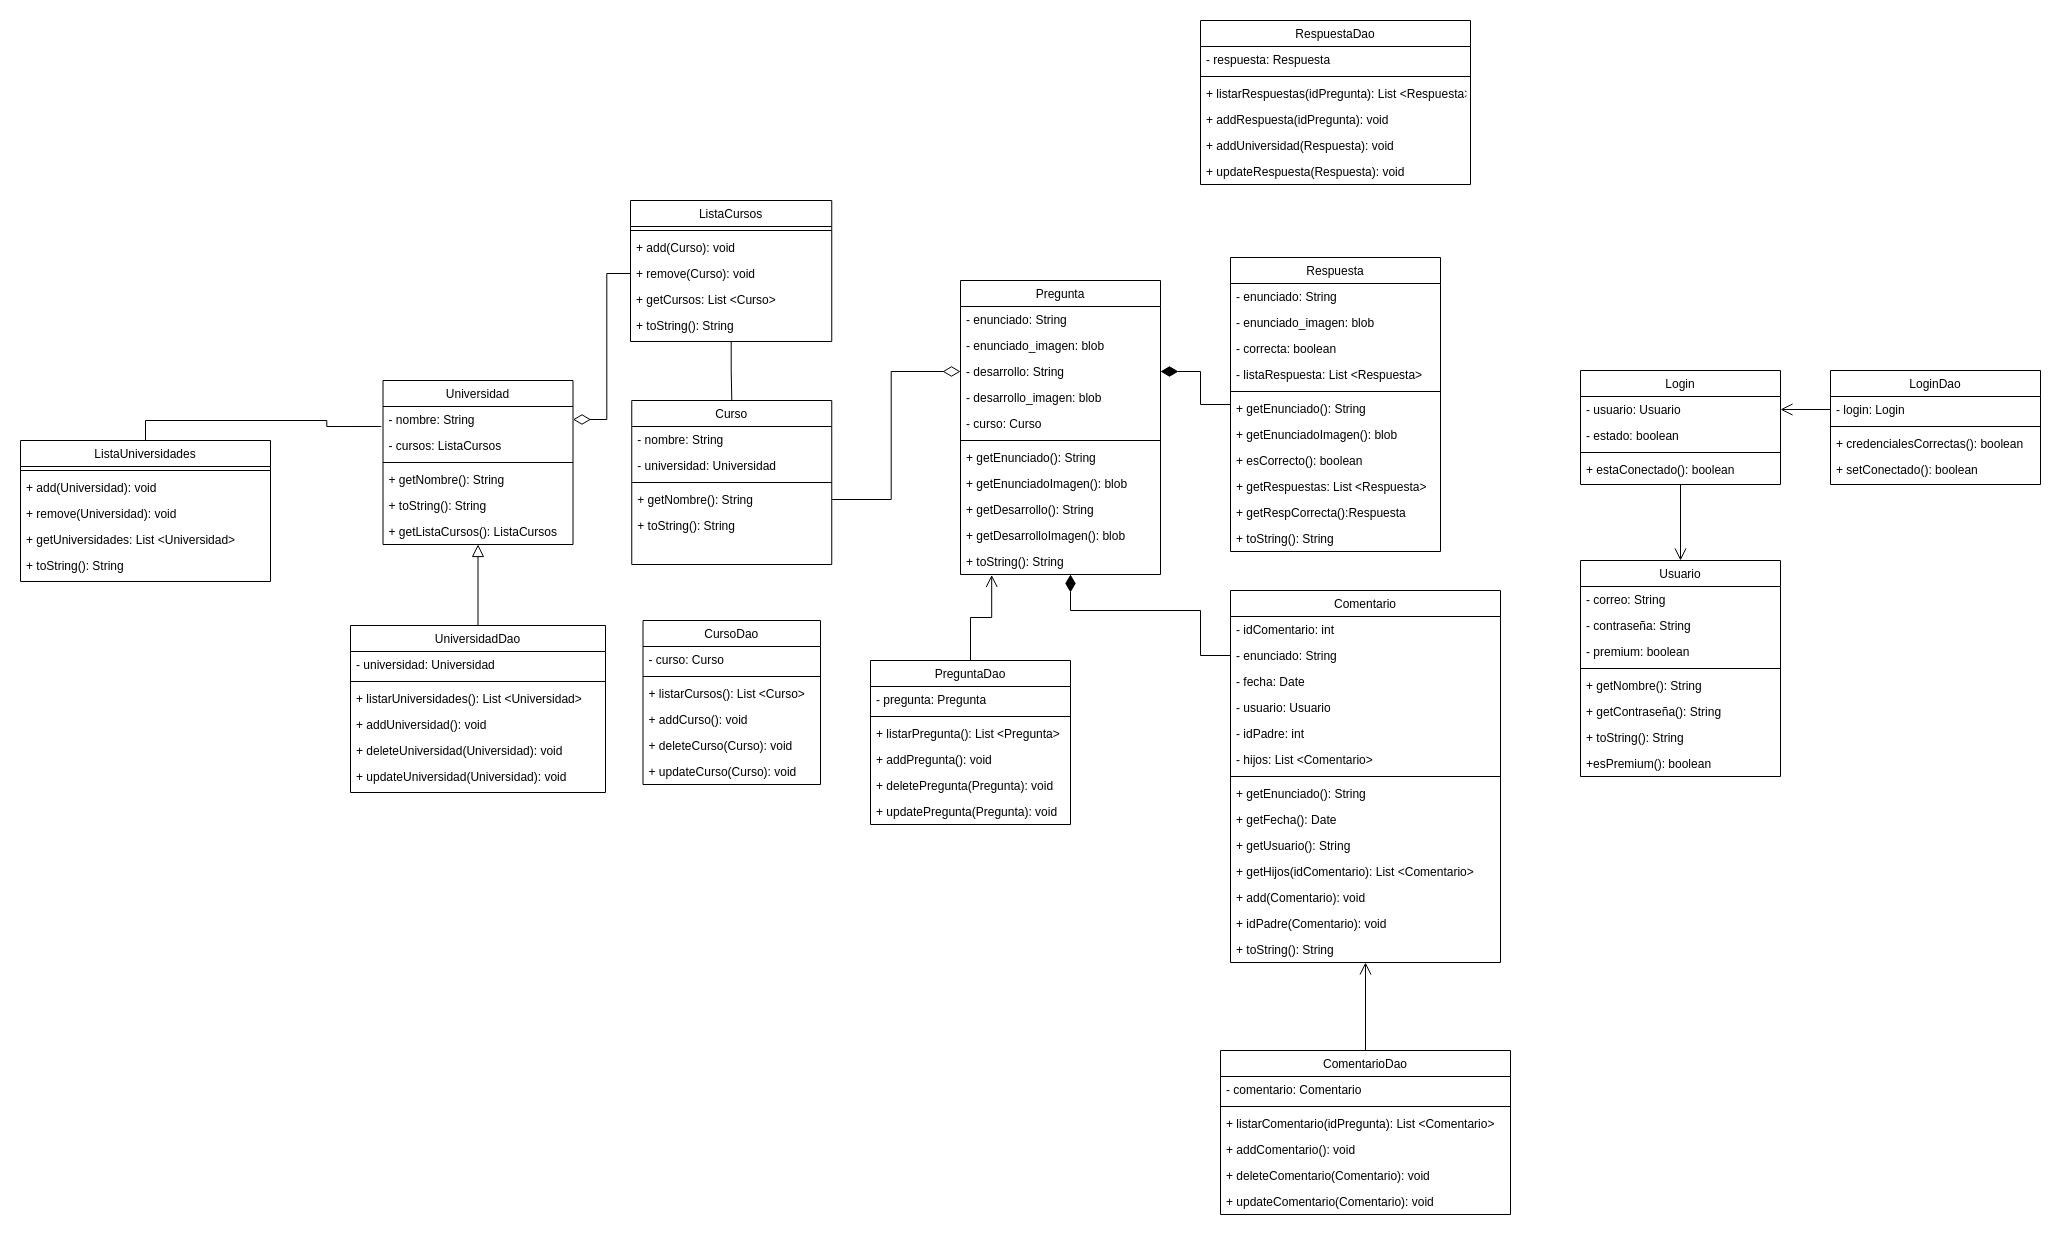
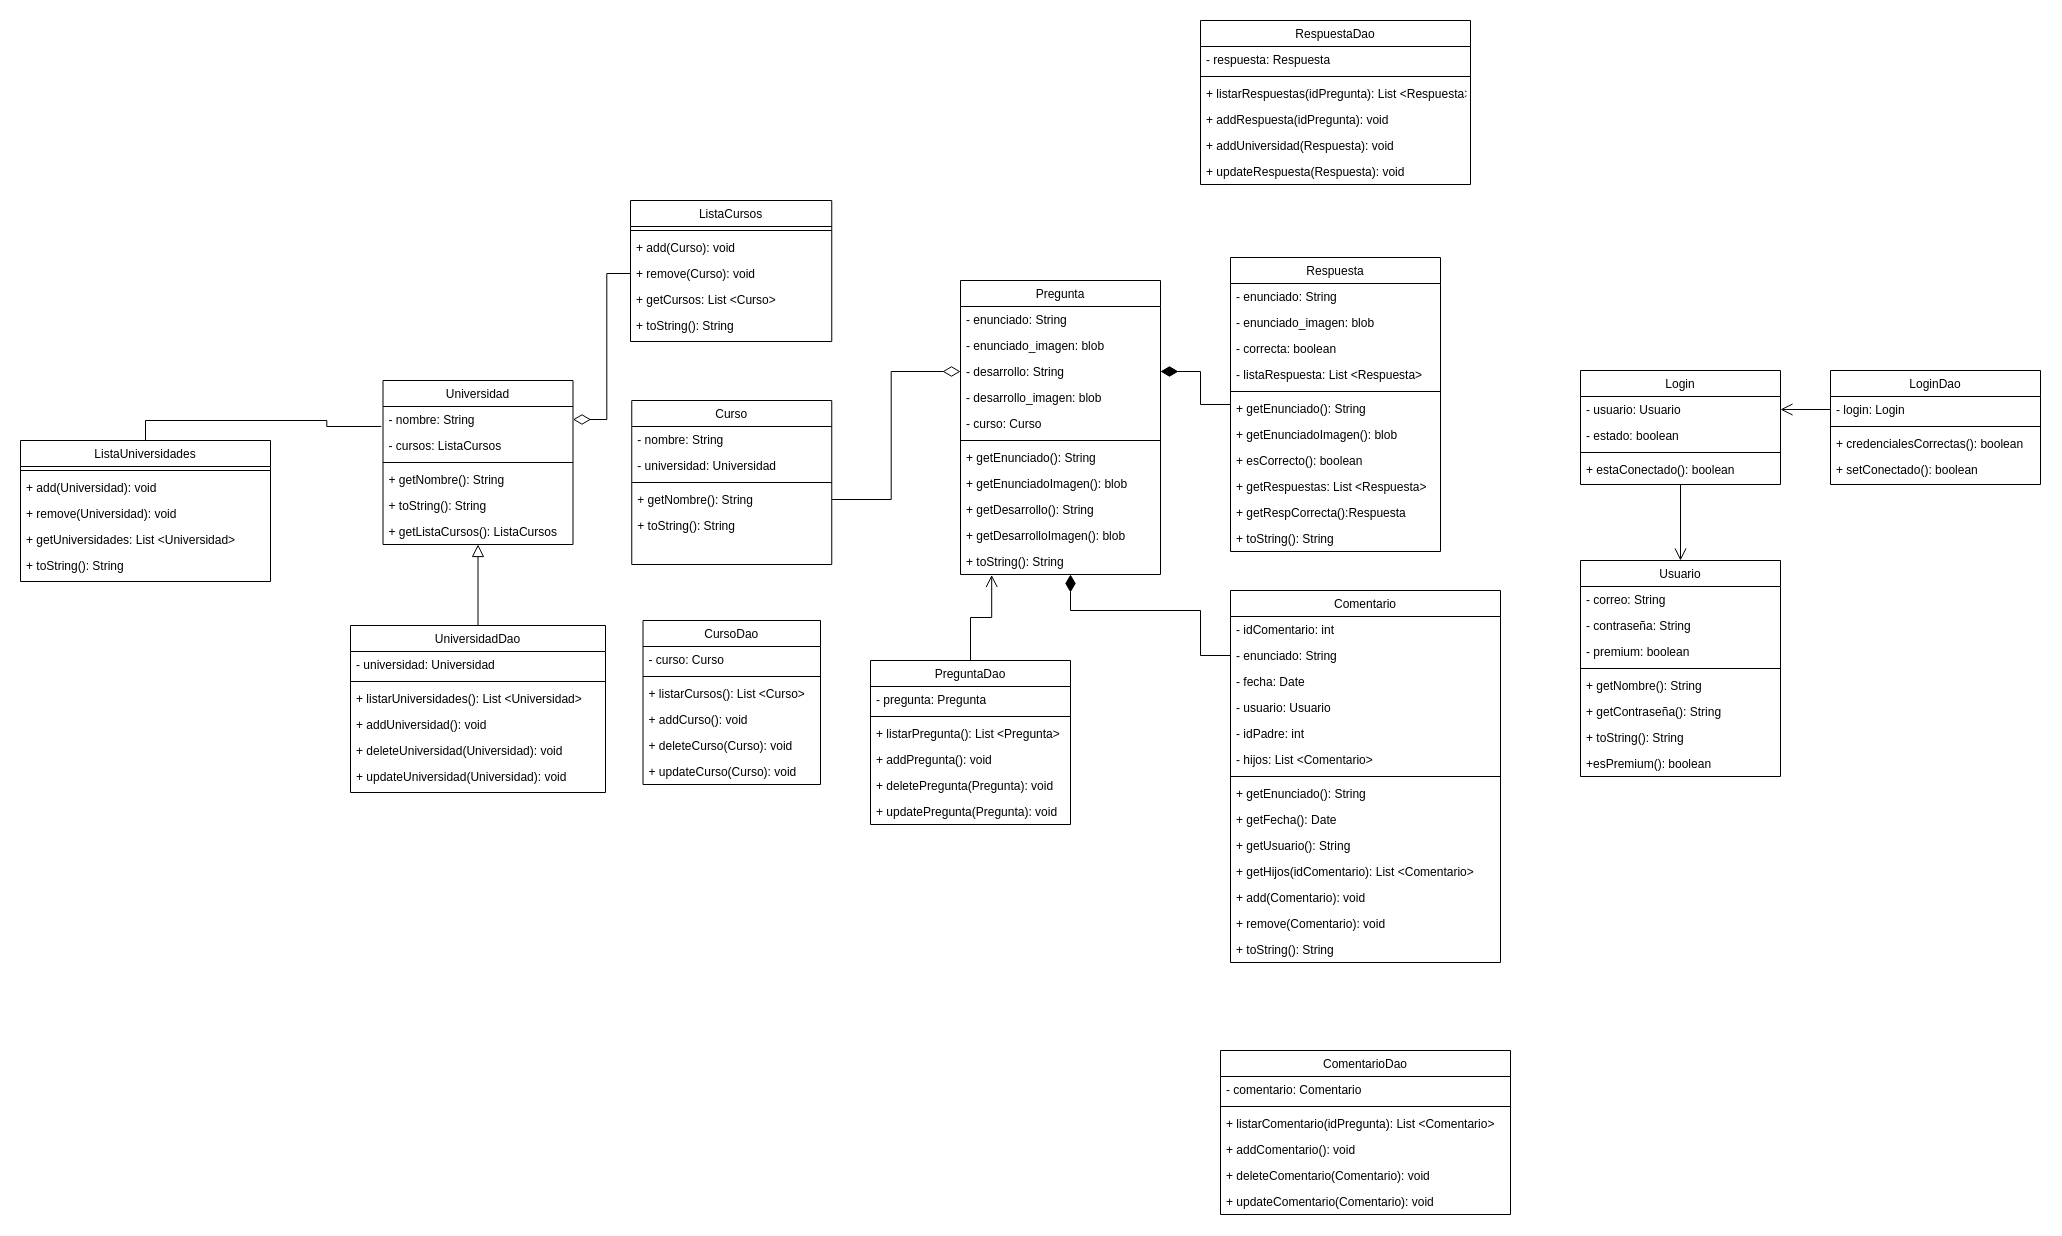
edge "ListaCursos" -- "Curso": removed
node "+ idPadre(Comentario): void": label "+ idPadre(Comentario): void" -> "+ remove(Comentario): void"
edge "ComentarioDao" -> "Comentario": removed
